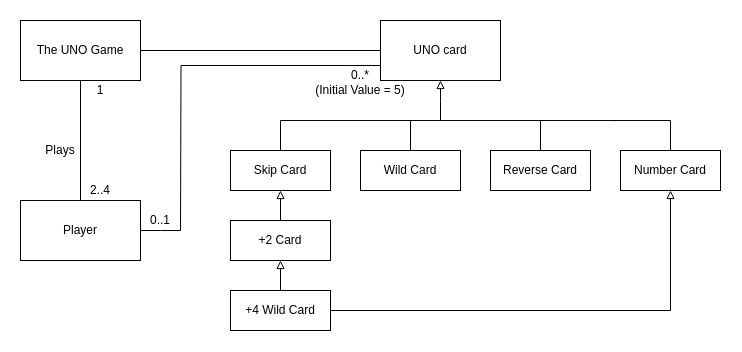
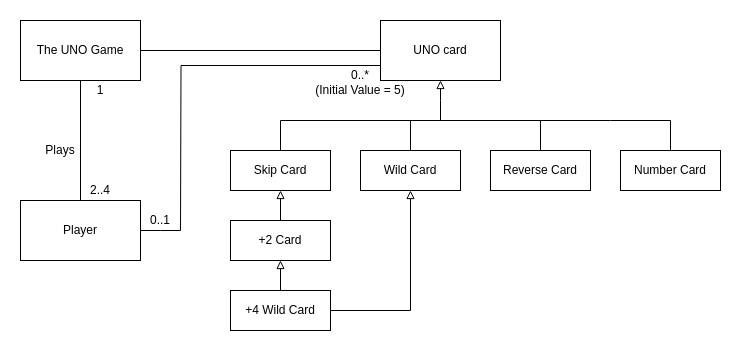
edge "+4 Wild Card" -> "Number Card": now "+4 Wild Card" -> "Wild Card"
